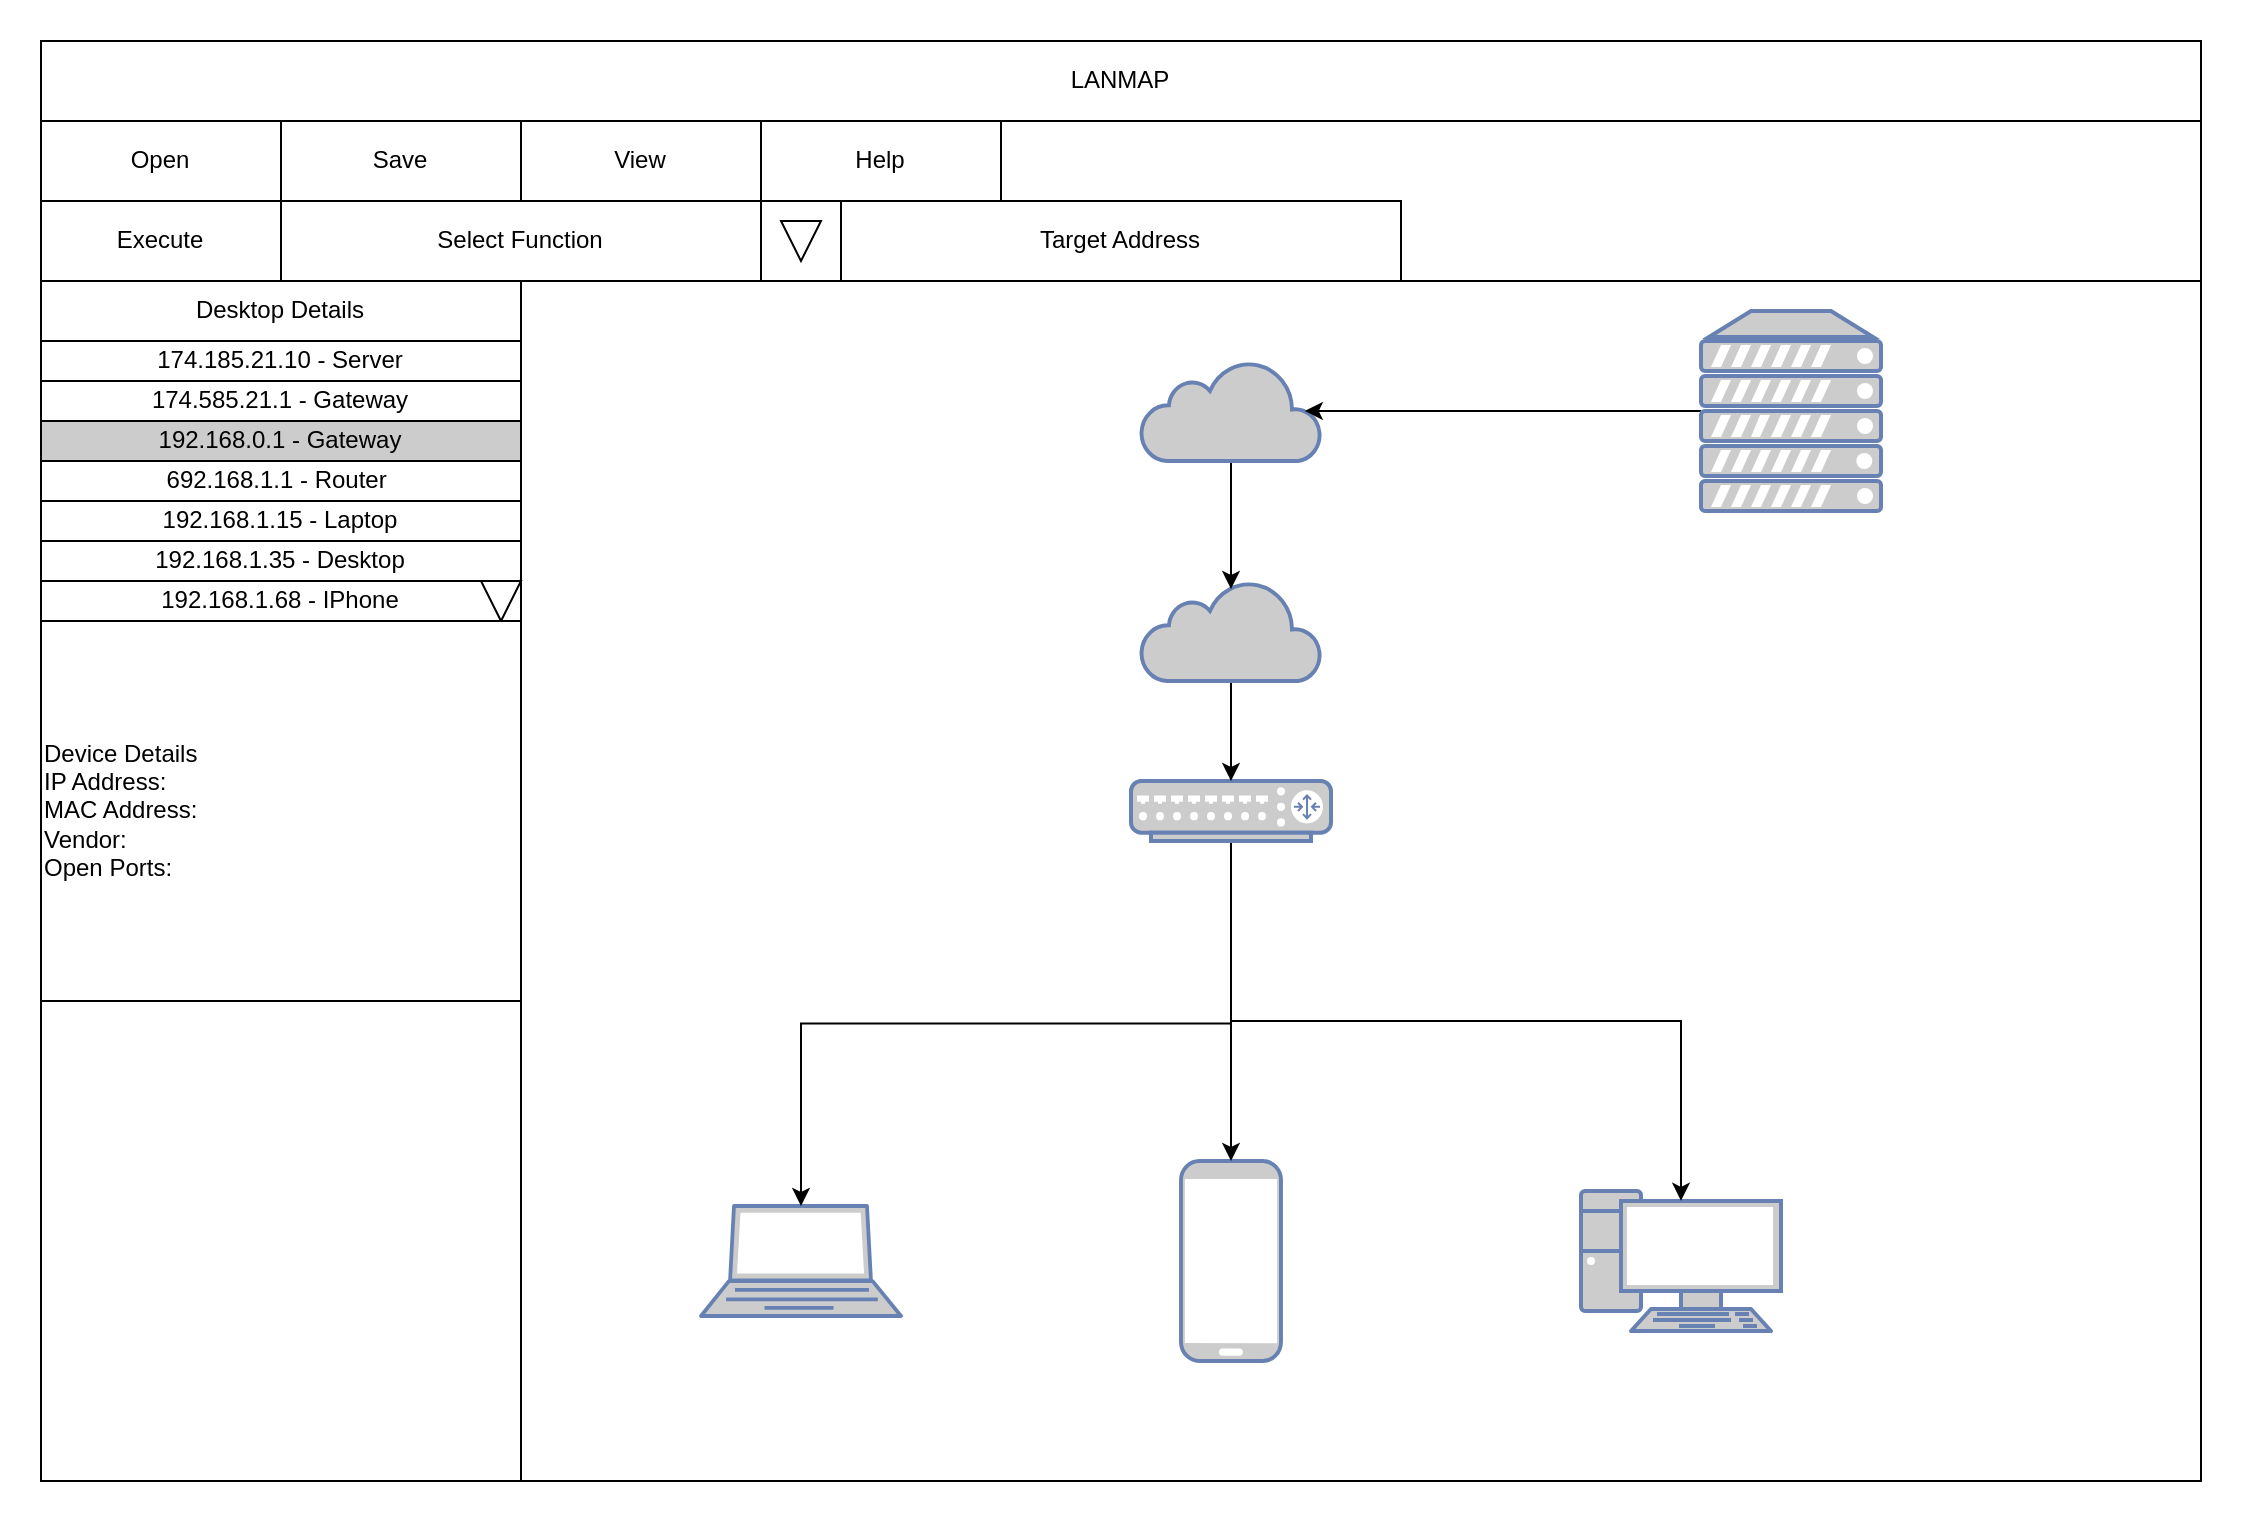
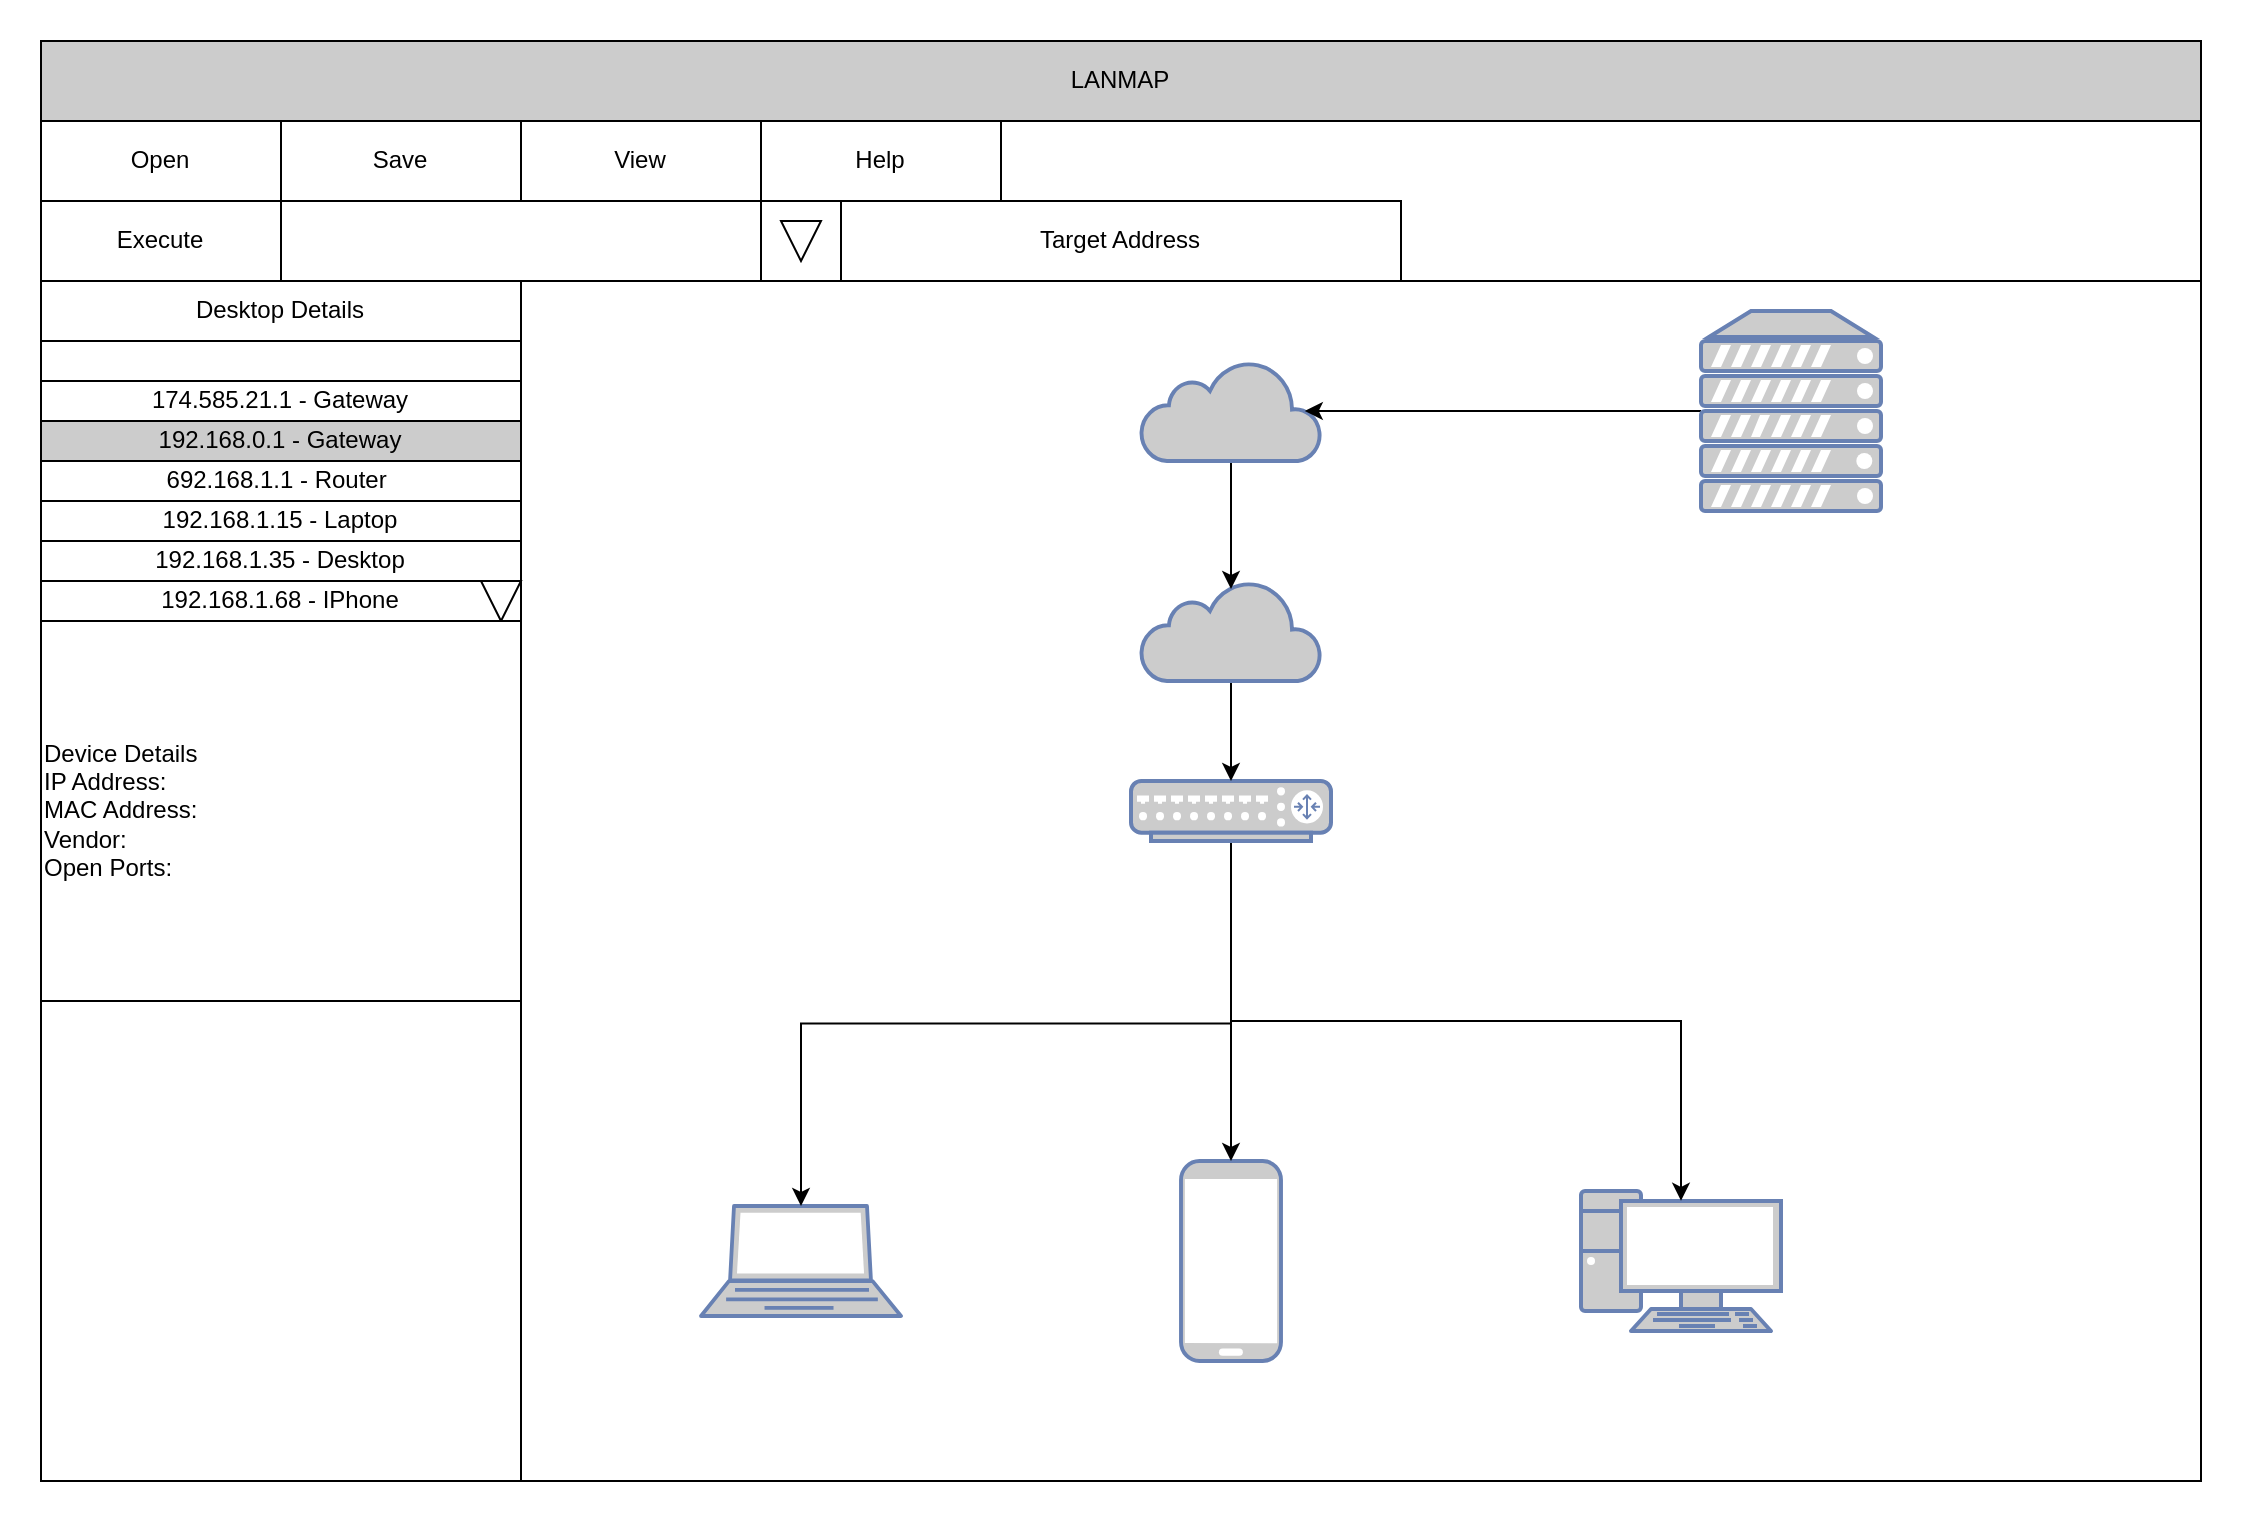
node "LANMAP": fillcolor #ffffff -> #cccccc
node "Select Function": removed
node "174.185.21.10 - Server": removed
